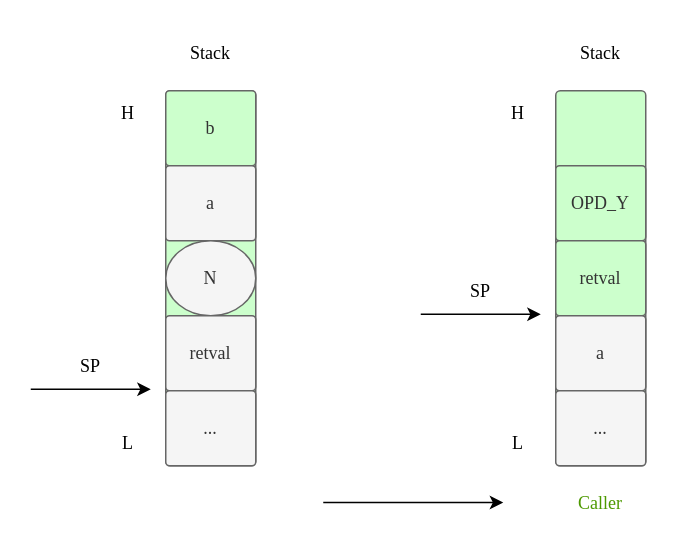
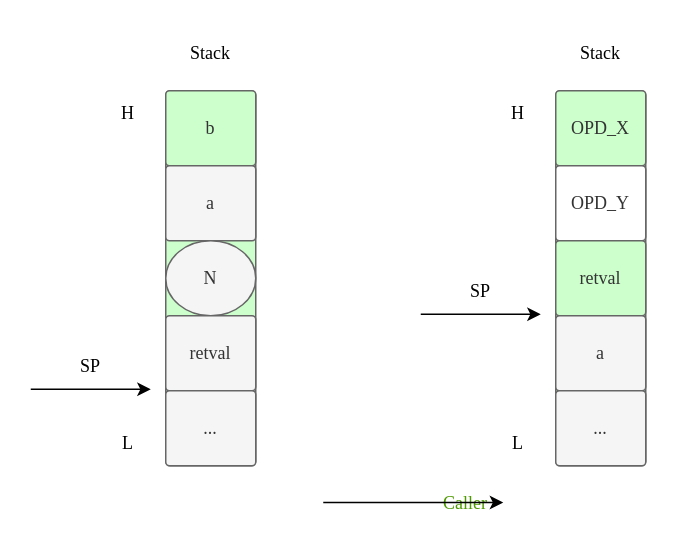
node "OPD_X": added
node "OPD_Y": fillcolor #ccffcc -> #ffffff
node "Caller": moved (601, 503) -> (466, 503)
